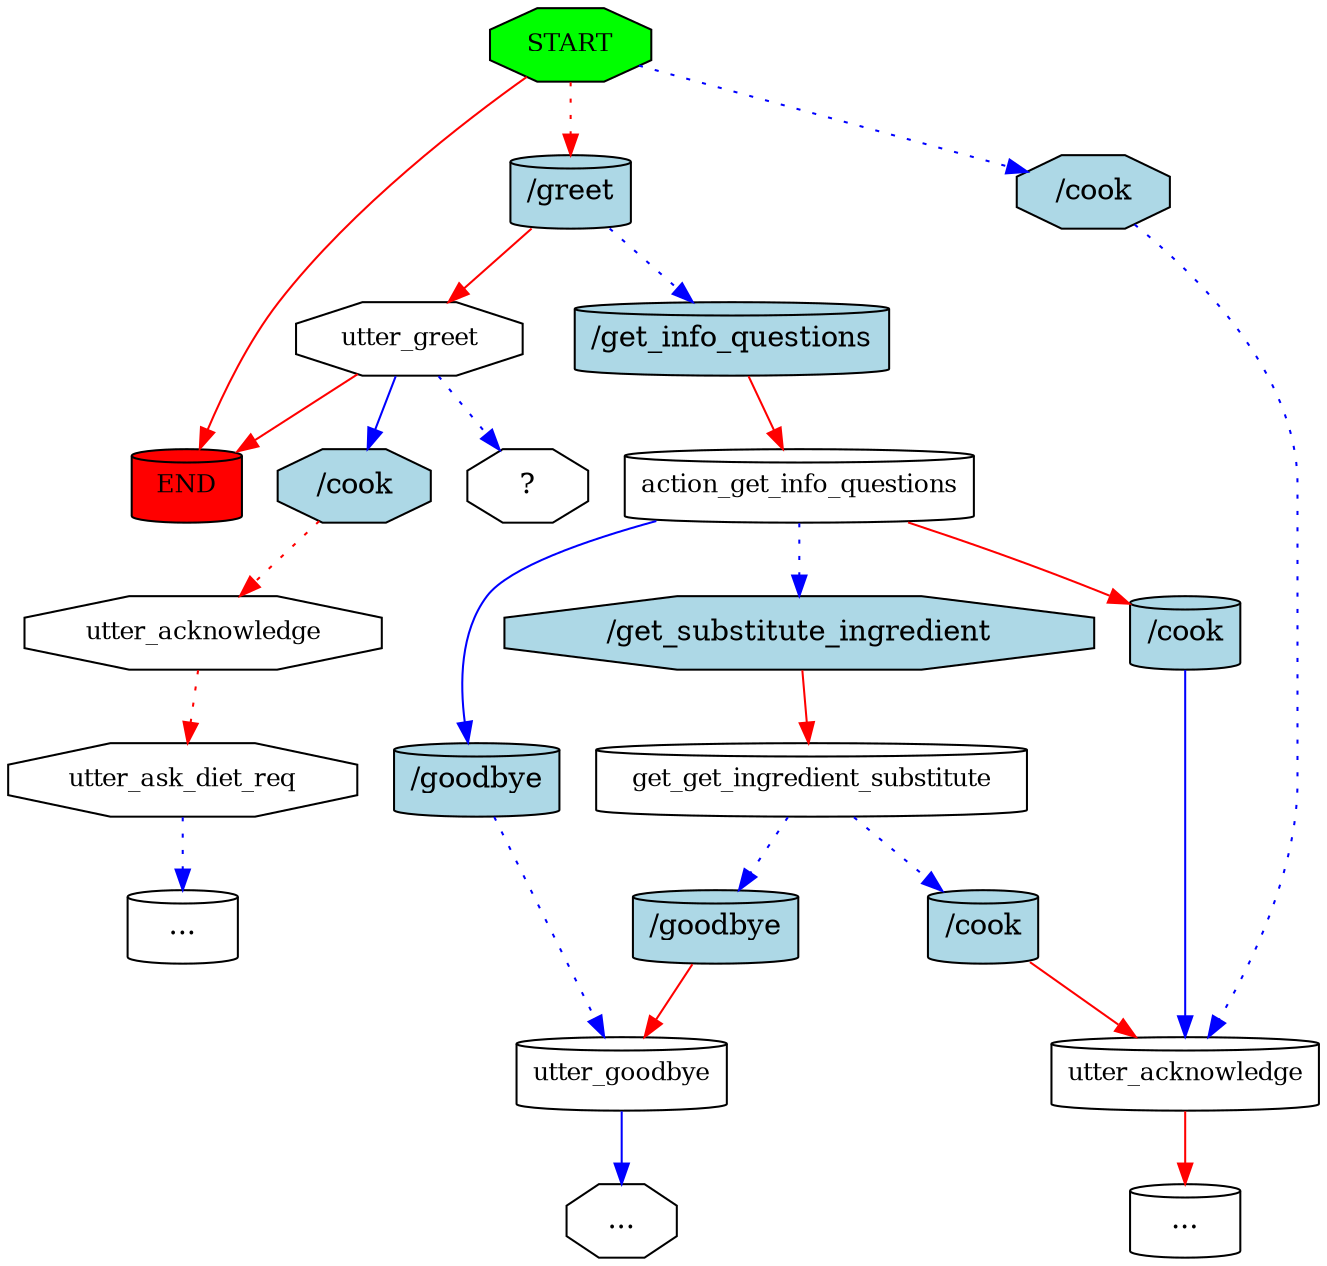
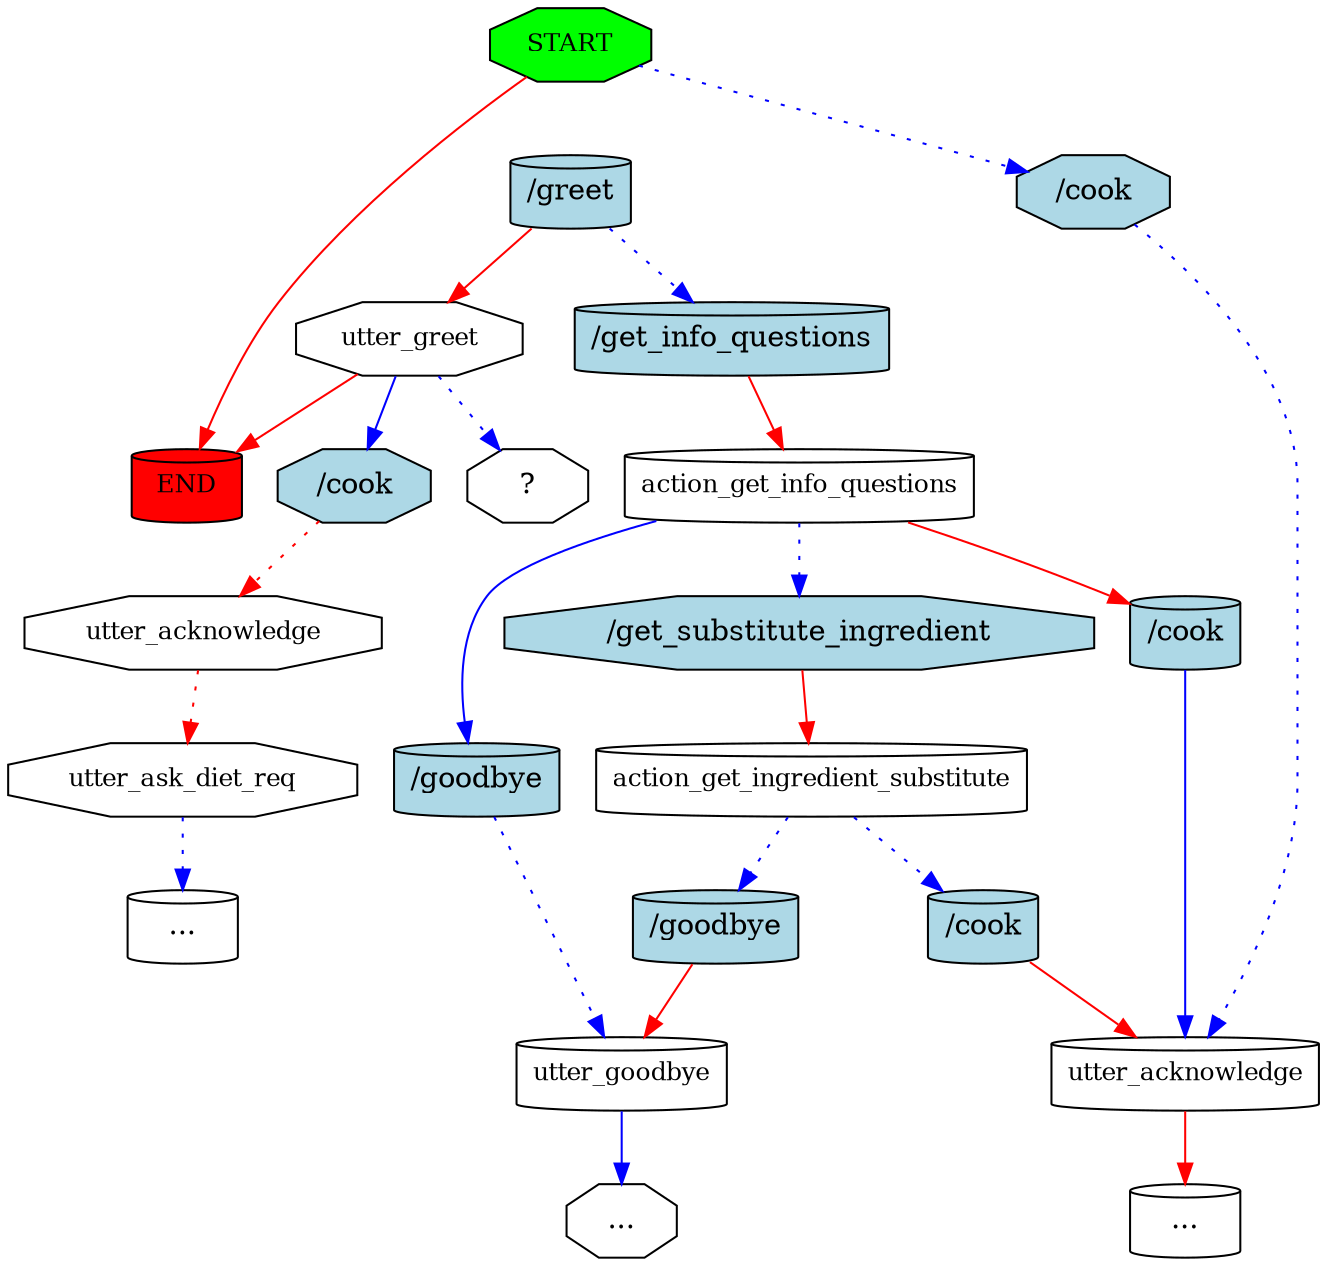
edge "START" -> "/greet": removed
node "get_get_ingredient_substitute": label "get_get_ingredient_substitute" -> "action_get_ingredient_substitute"
